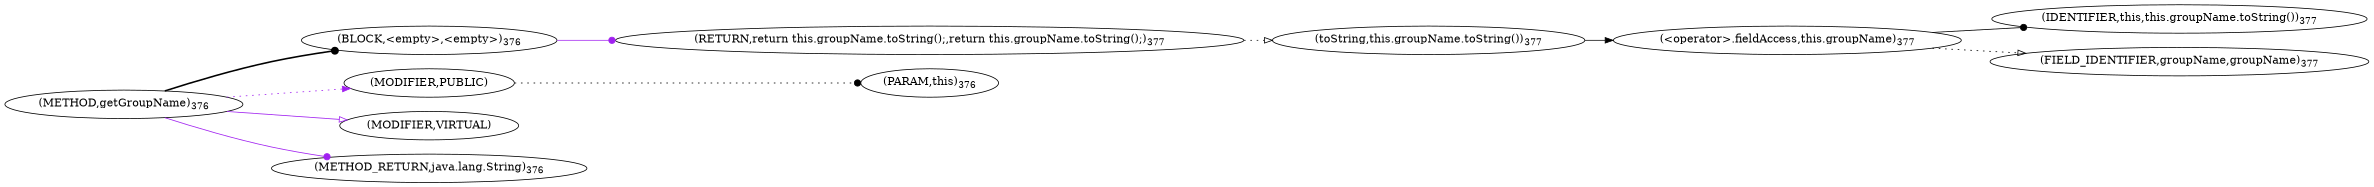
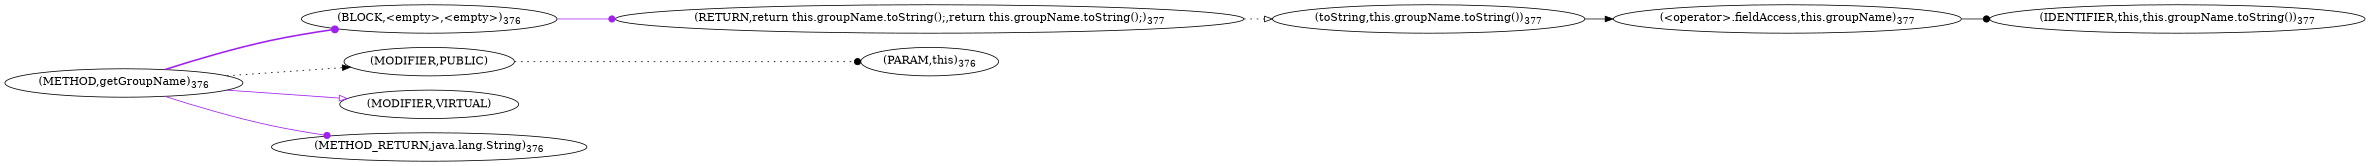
node "(FIELD_IDENTIFIER,groupName,groupName)": removed
edge "(METHOD,getGroupName)" -> "(BLOCK,<empty>,<empty>)": color black -> purple
edge "(METHOD,getGroupName)" -> "(MODIFIER,PUBLIC)": color purple -> black
